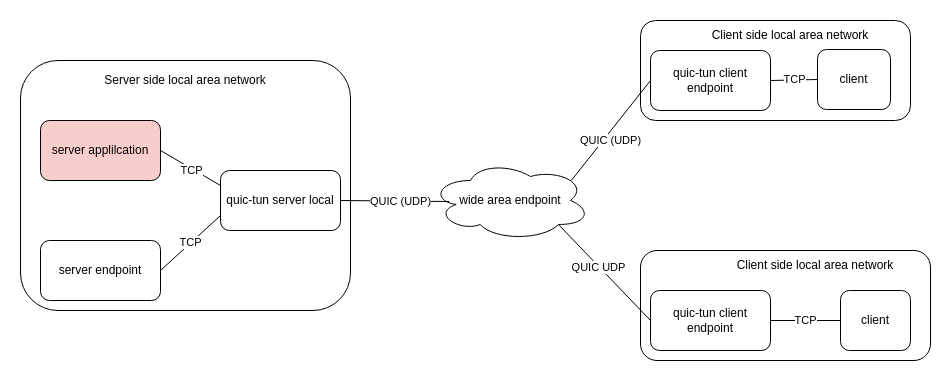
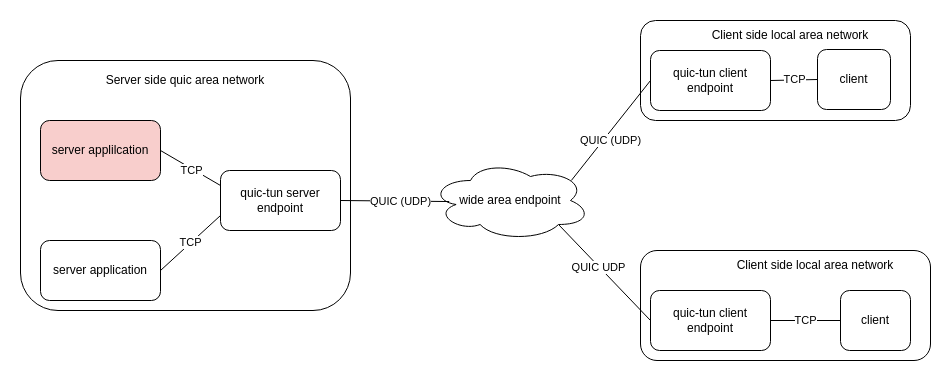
node "Server side local area network": label "Server side local area network" -> "Server side quic area network"
node "quic-tun server local": label "quic-tun server local" -> "quic-tun server endpoint"
node "server endpoint": label "server endpoint" -> "server application"
